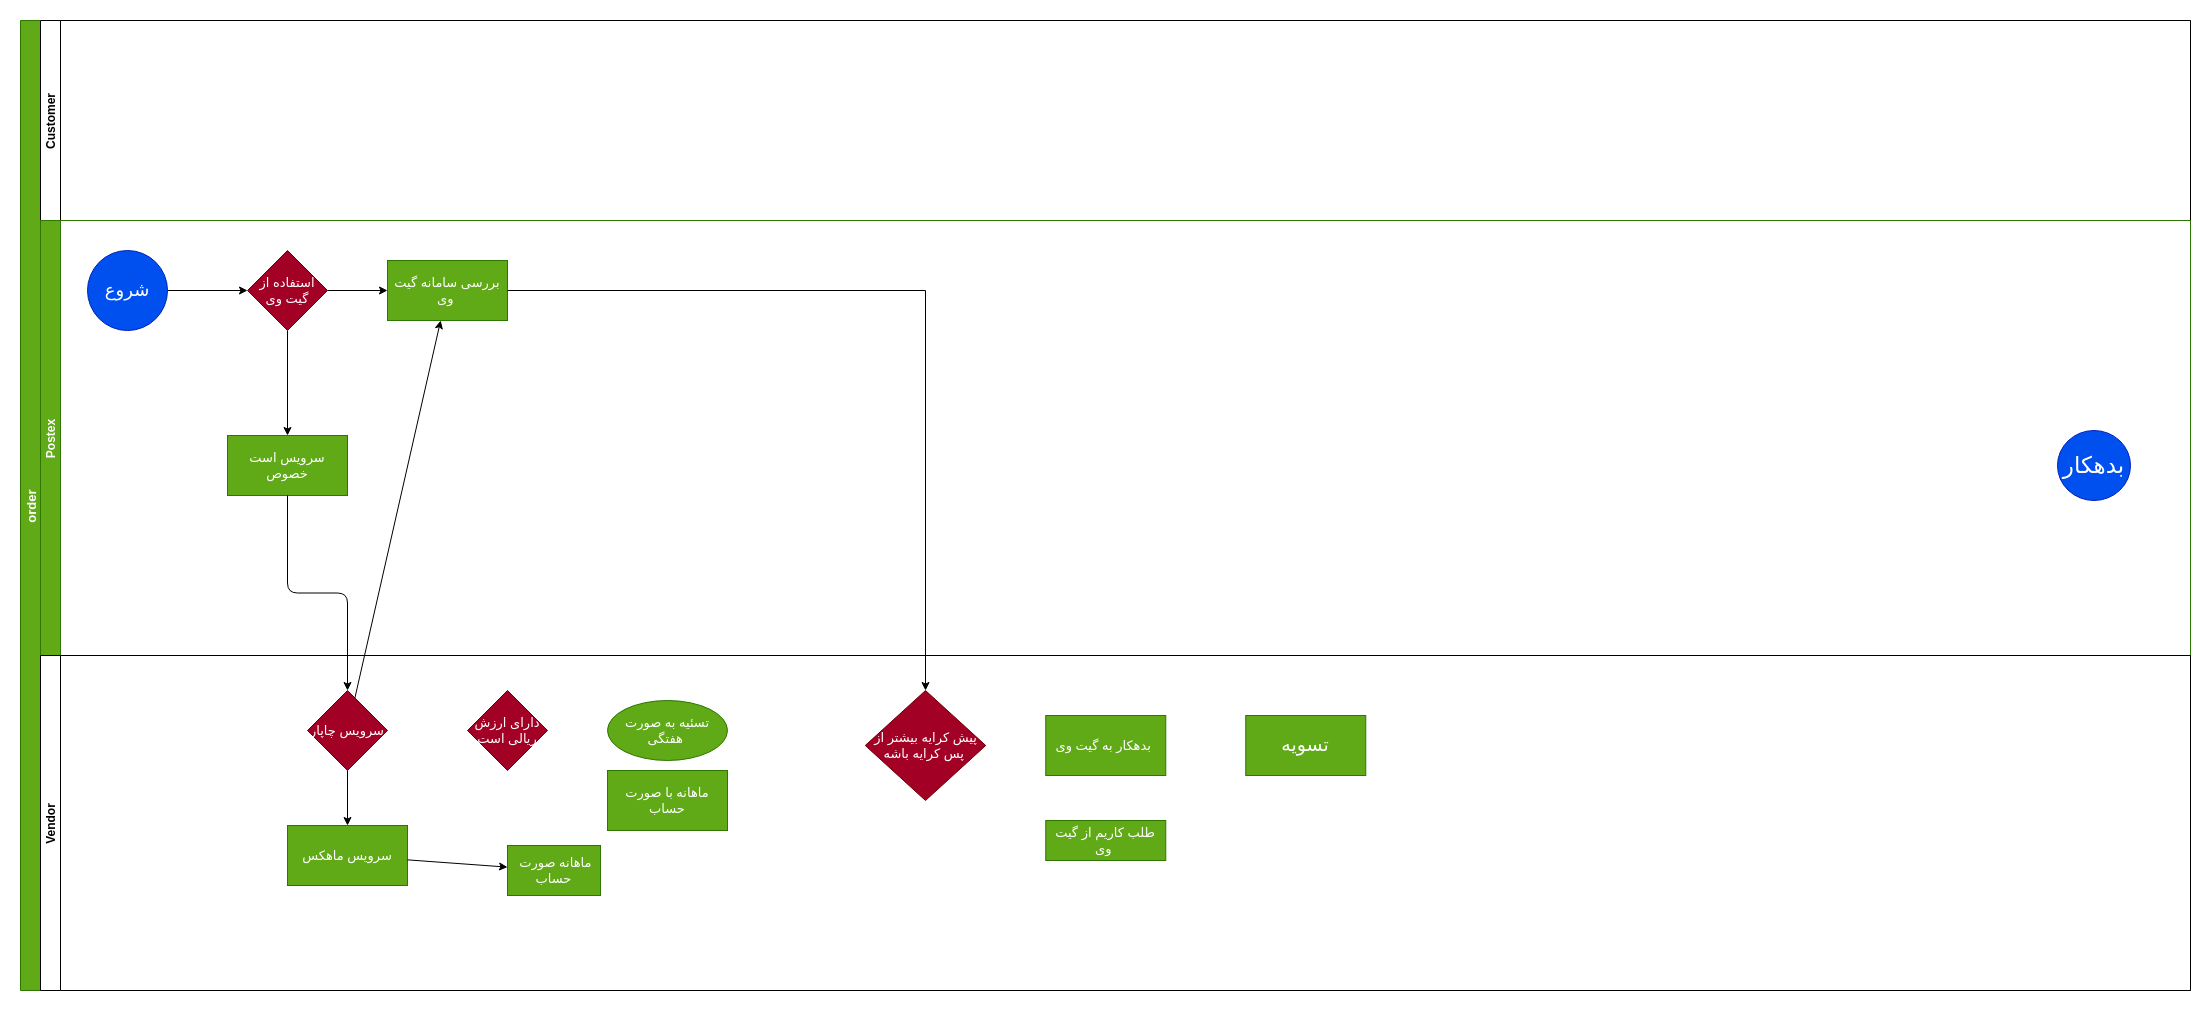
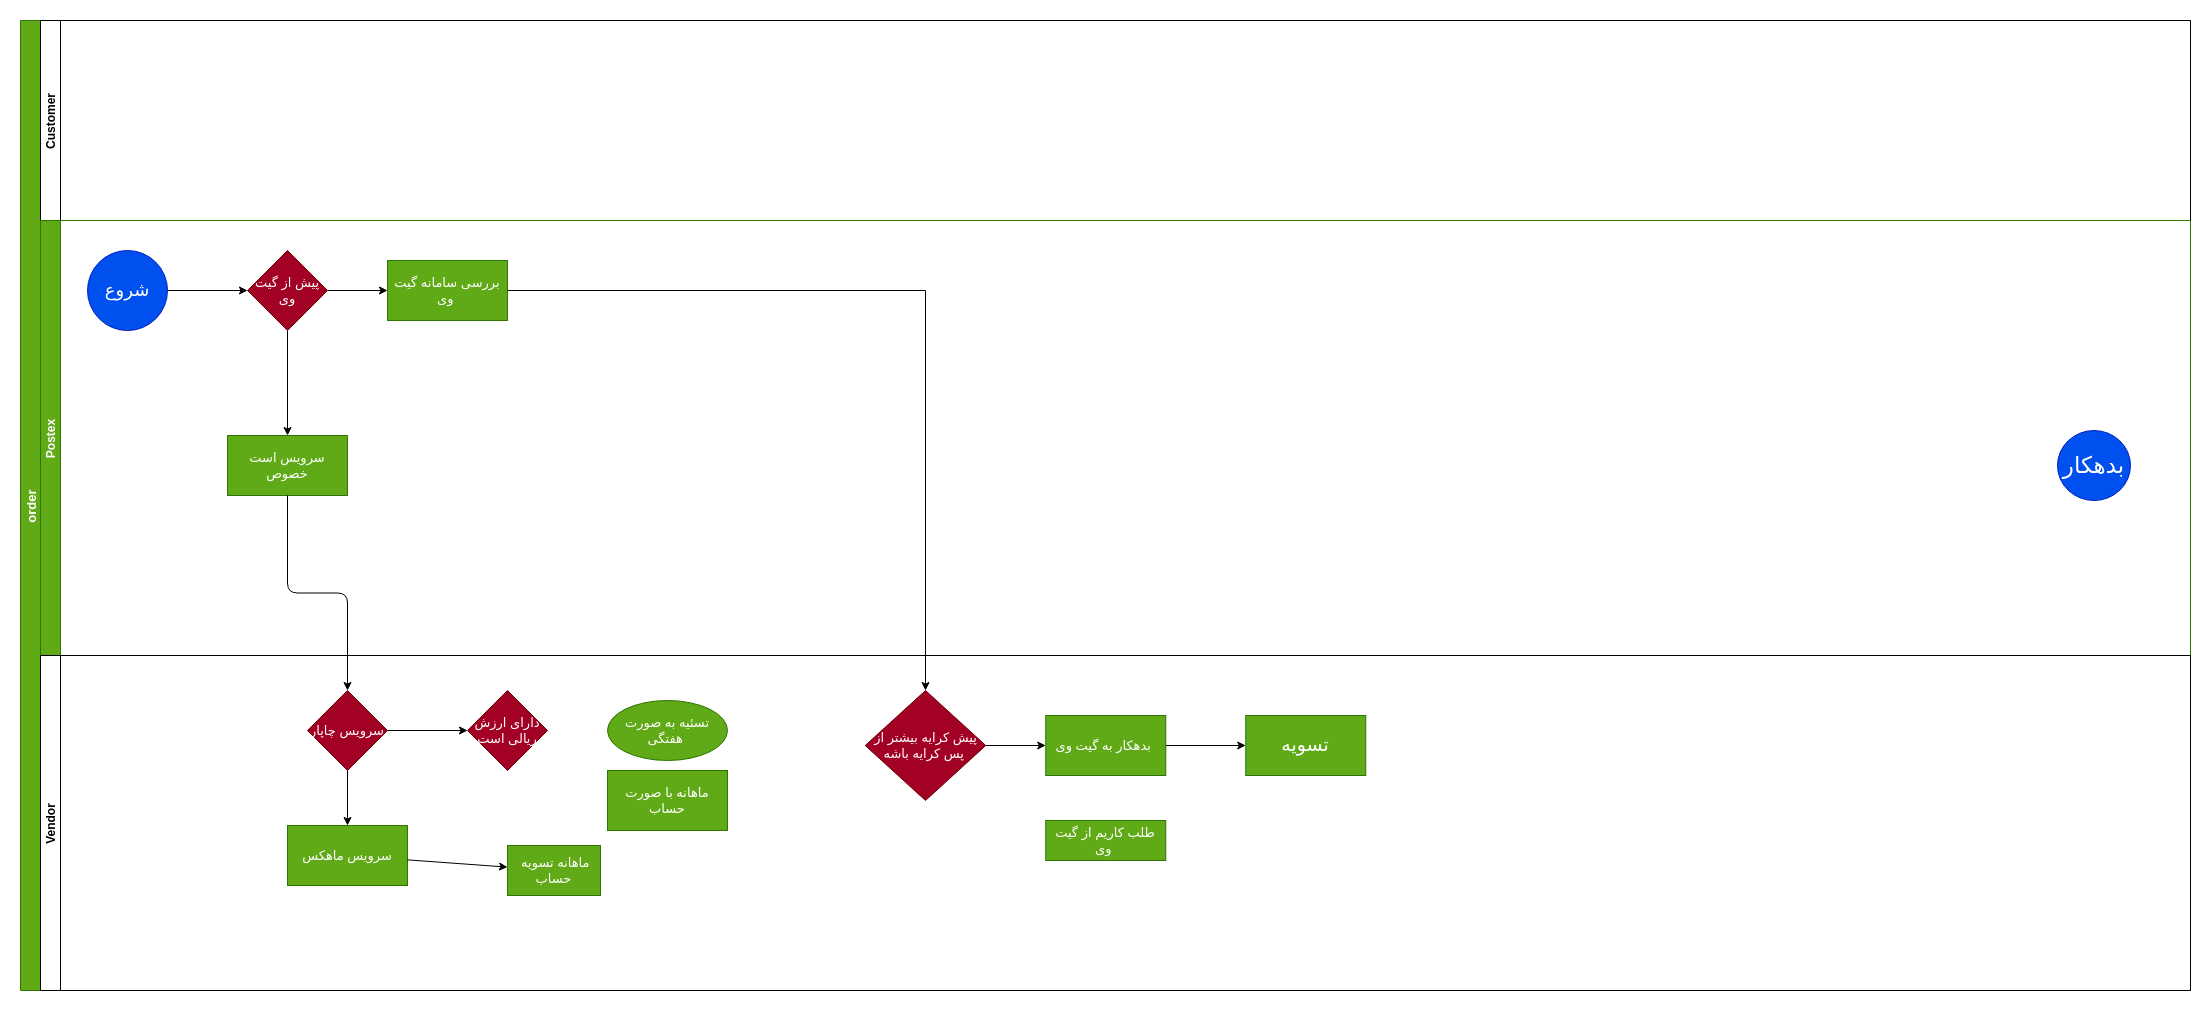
node "استفاده از گیت وی": label "استفاده از گیت وی" -> "پیش از گیت وی"
edge "سرویس چاپار" -> "بررسی سامانه گیت وی": now "سرویس چاپار" -> "دارای ارزش ریالی است"
edge "پیش کرایه بیشتر از پس کرایه باشه" -> "بدهکار به گیت وی": added
edge "بدهکار به گیت وی" -> "تسویه": added
node "ماهانه صورت حساب": label "ماهانه صورت حساب" -> "ماهانه تسویه حساب"
